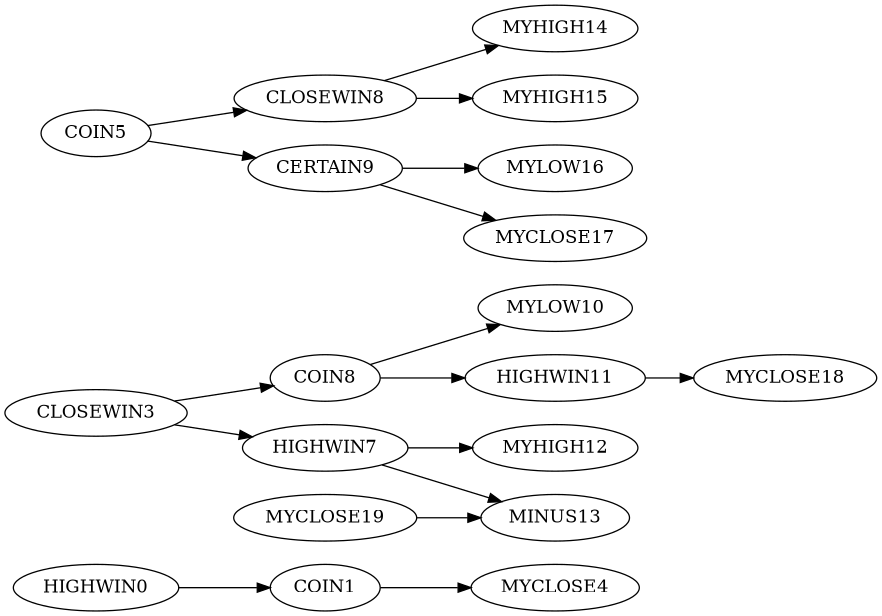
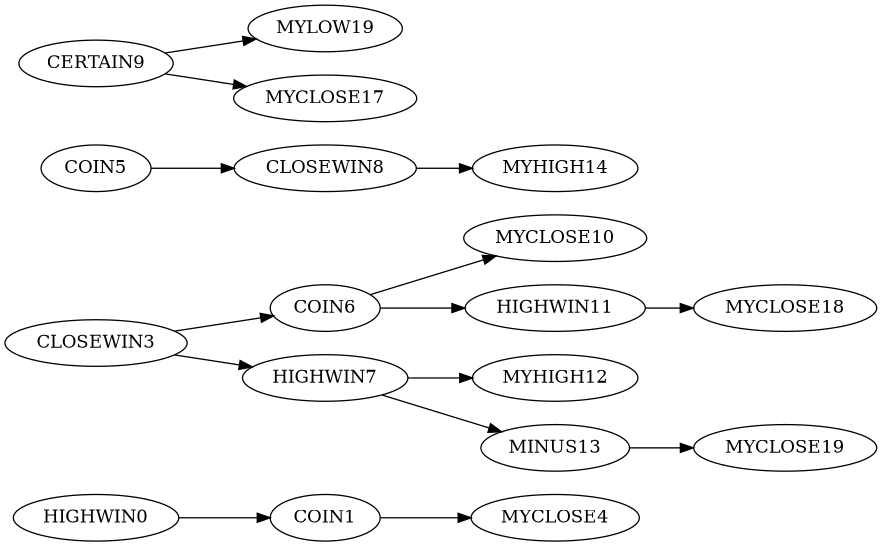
node "MYHIGH15": removed
edge "COIN5" -> "CERTAIN9": removed
node "MYLOW16": label "MYLOW16" -> "MYLOW19"
node "MYLOW10": label "MYLOW10" -> "MYCLOSE10"
node "COIN8": label "COIN8" -> "COIN6"
edge "MYCLOSE19" -> "MINUS13": reversed
